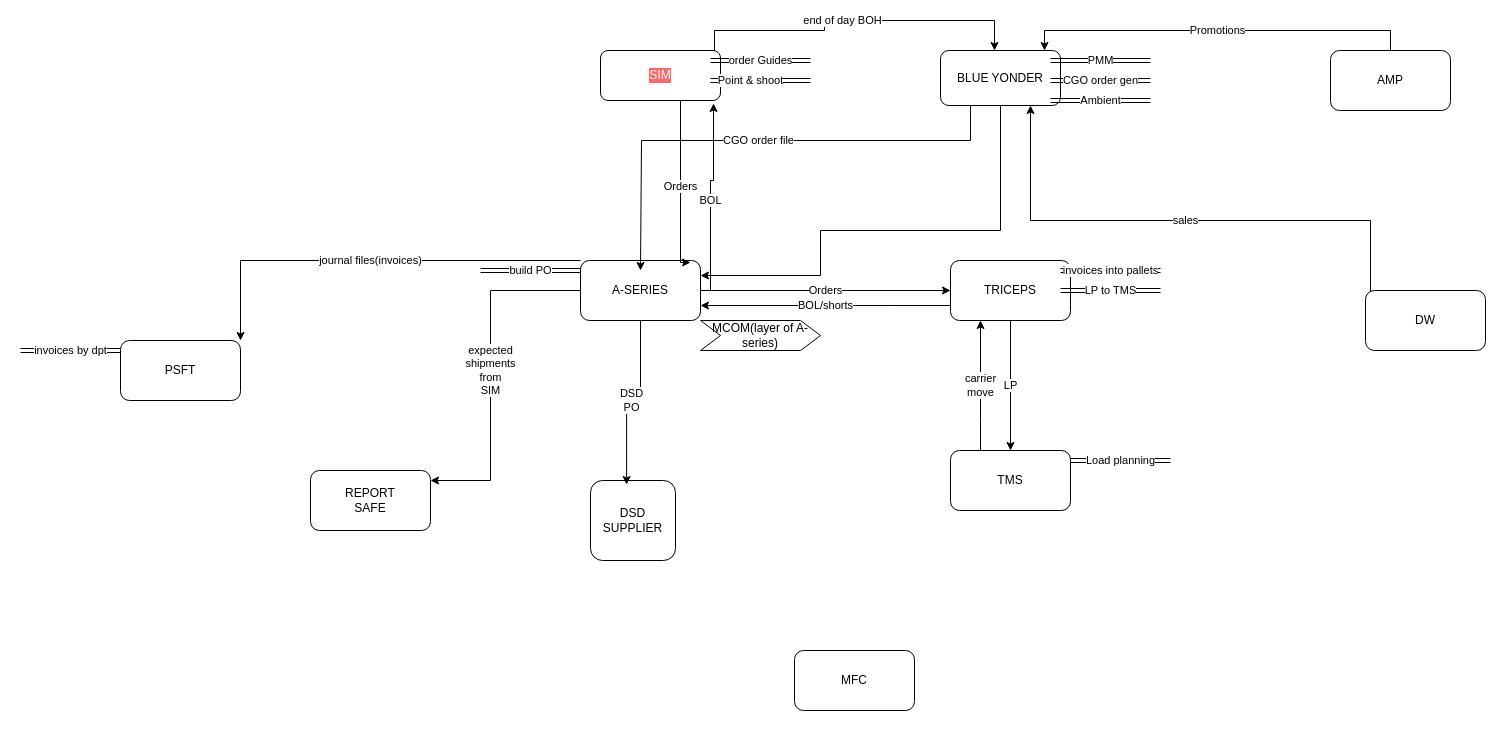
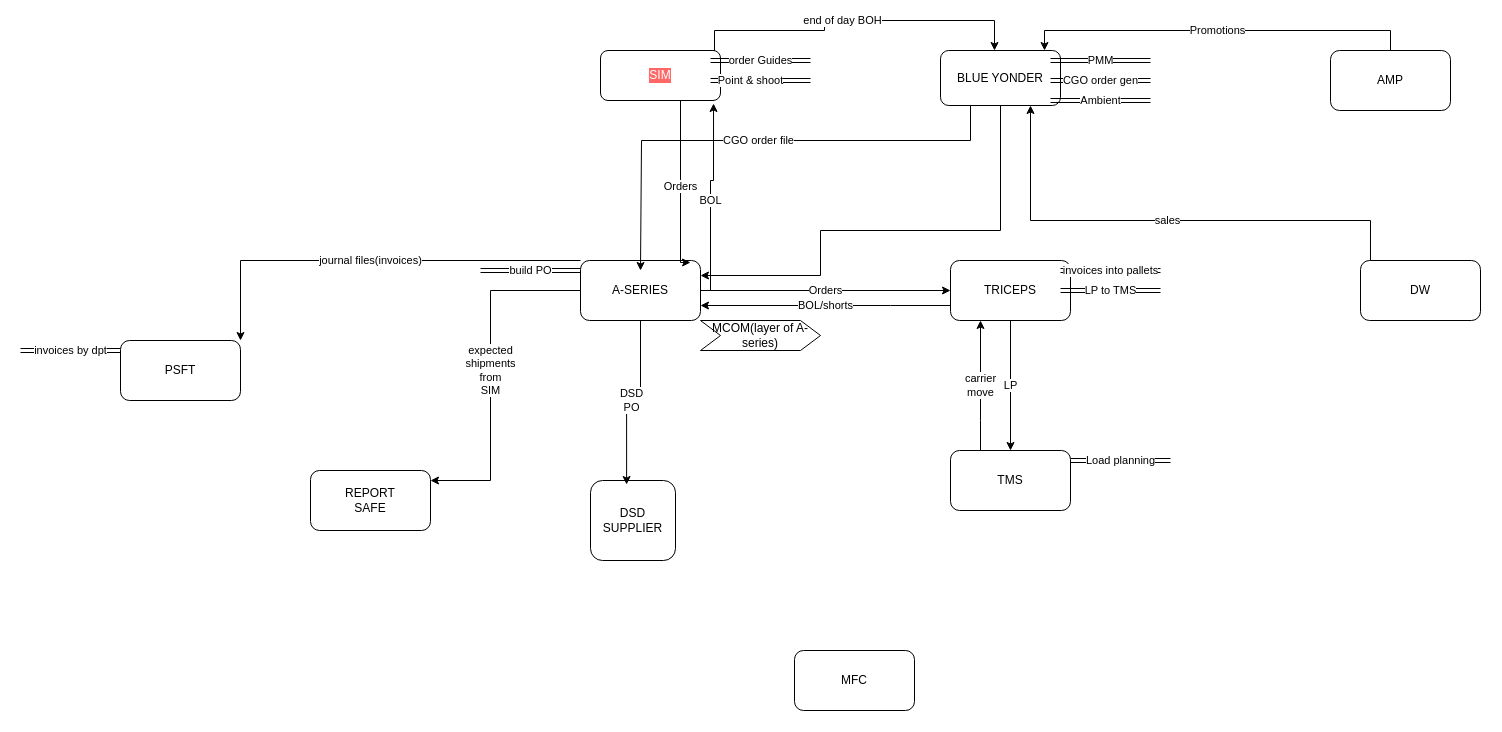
node "DW": moved (1426, 321) -> (1421, 291)
